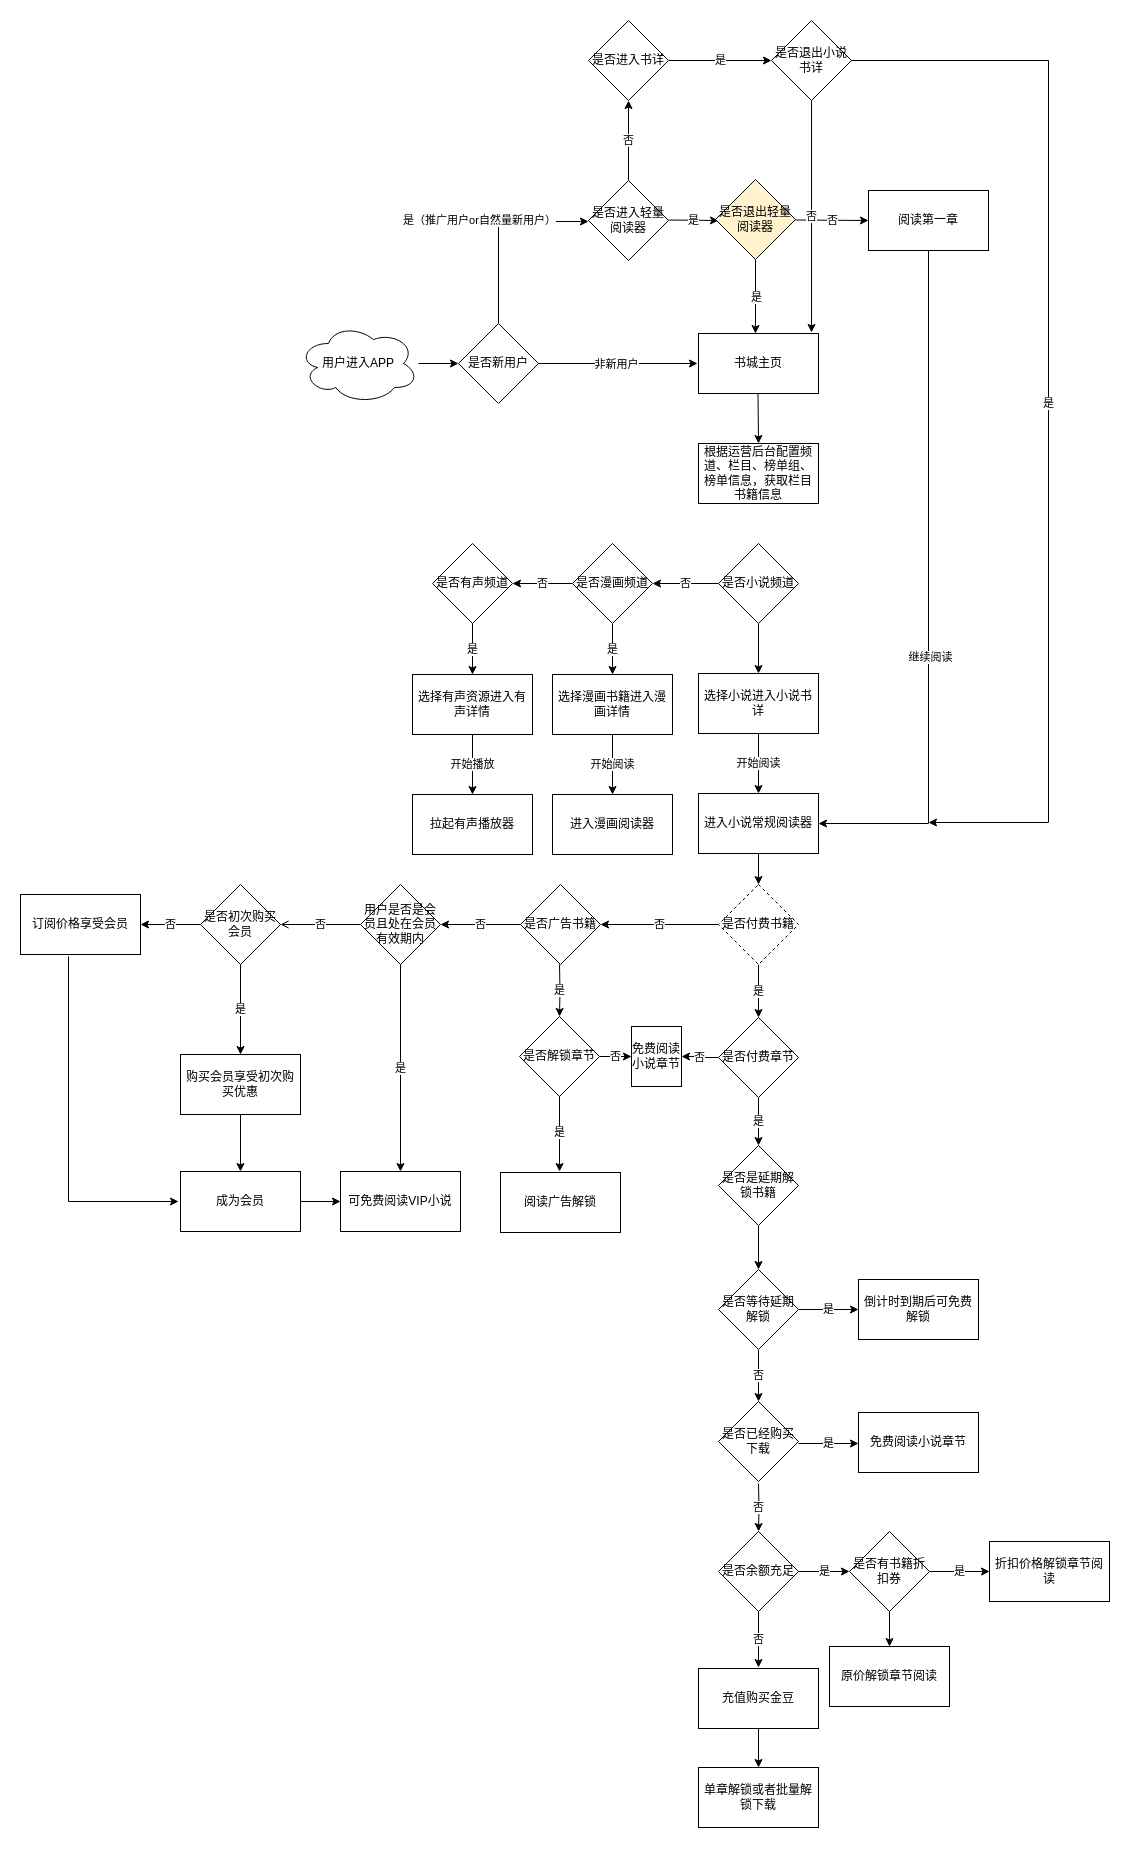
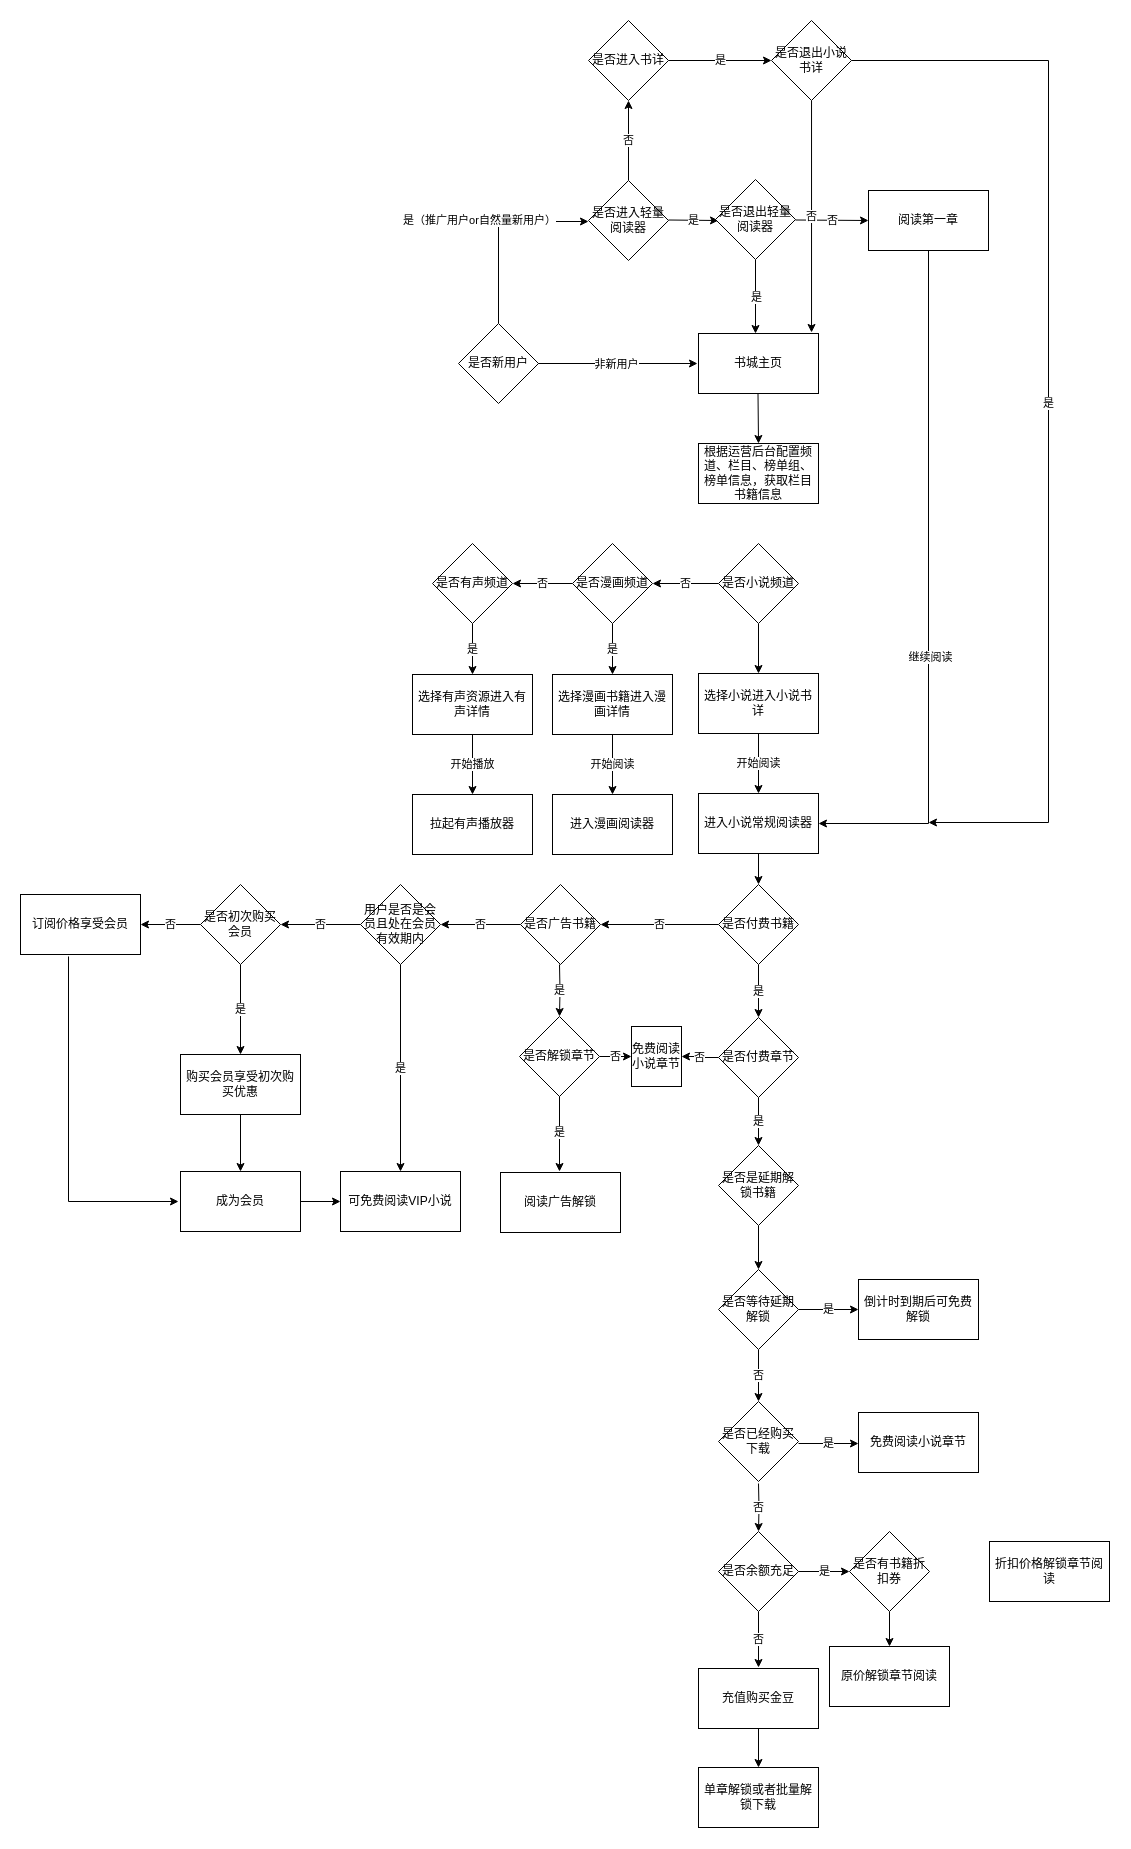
node "是否退出轻量阅读器": fillcolor #fff2cc -> #ffffff
node "用户进入APP": removed
edge "用户进入APP" -> "是否新用户": removed
edge "用户是否是会员且处在会员有效期内" -> "是否初次购买会员": arrowhead open -> classic
node "是否付费书籍": style dashed -> solid
edge "是否有书籍折扣券" -> "折扣价格解锁章节阅读": removed, label "是"
